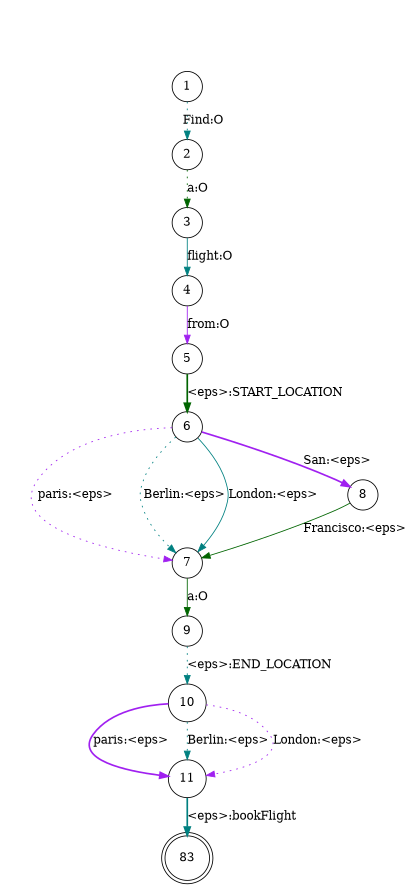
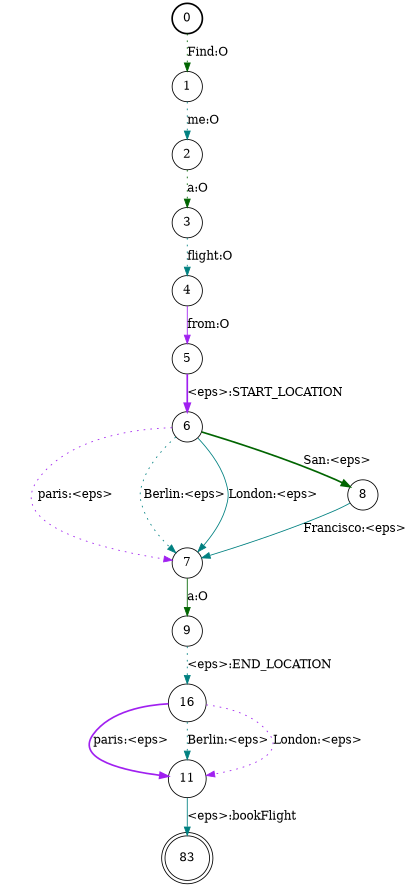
node "0": added
edge "1" -> "2": label "Find:O" -> "me:O"
edge "3" -> "4": style solid -> dotted
edge "5" -> "6": color darkgreen -> purple
edge "6" -> "8": color purple -> darkgreen
edge "8" -> "7": color darkgreen -> teal
node "10": label "10" -> "16"
edge "11" -> "83": style bold -> solid
